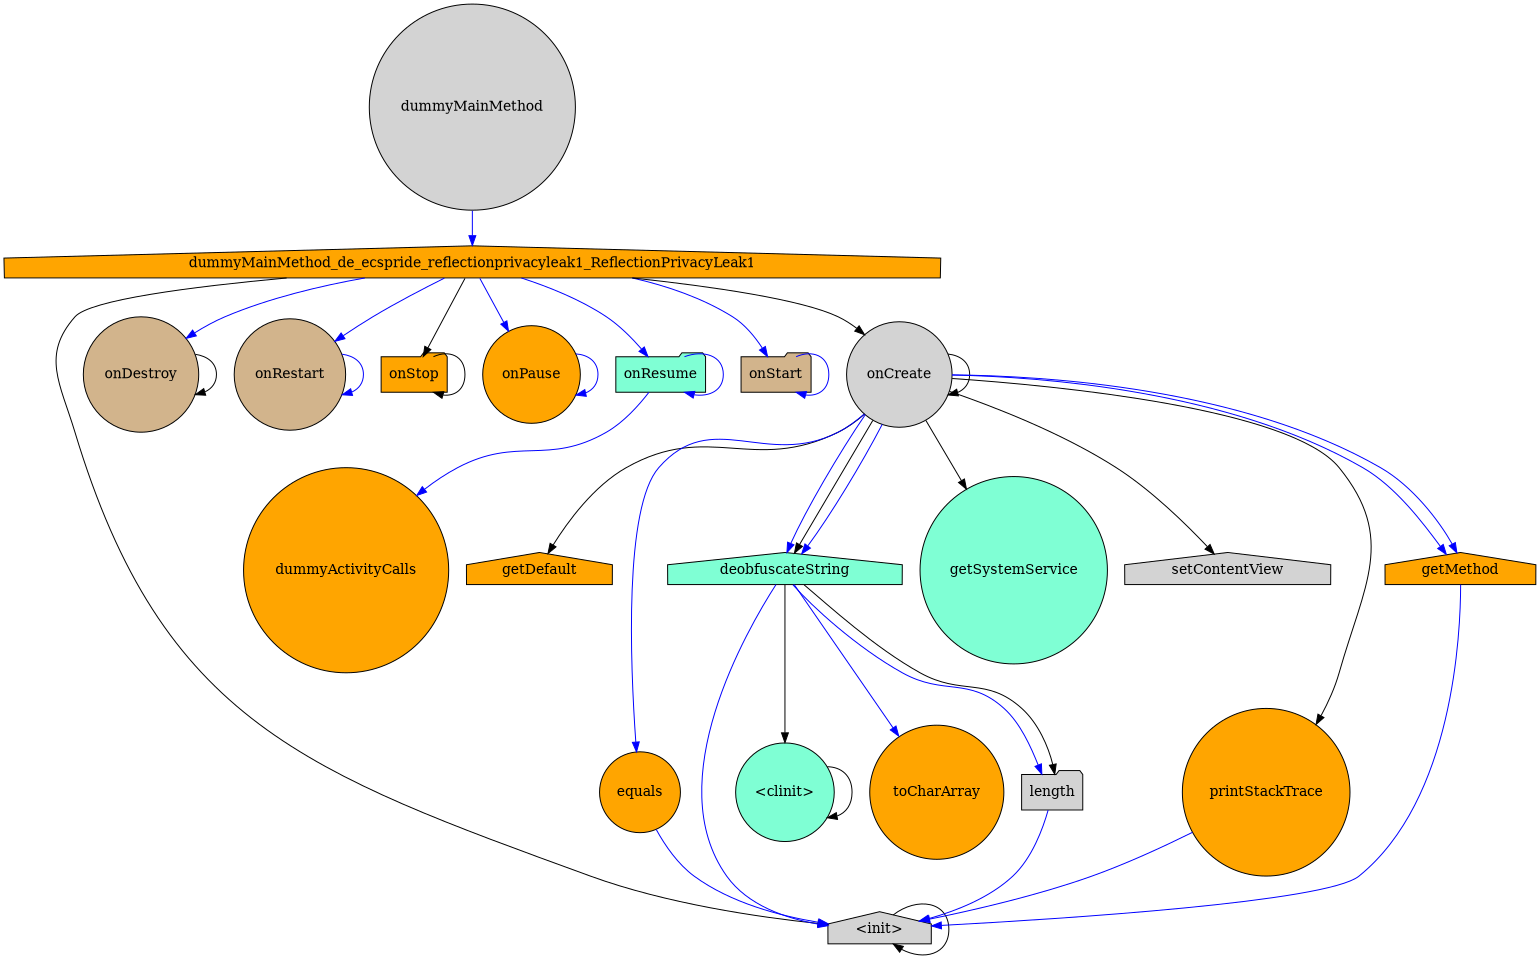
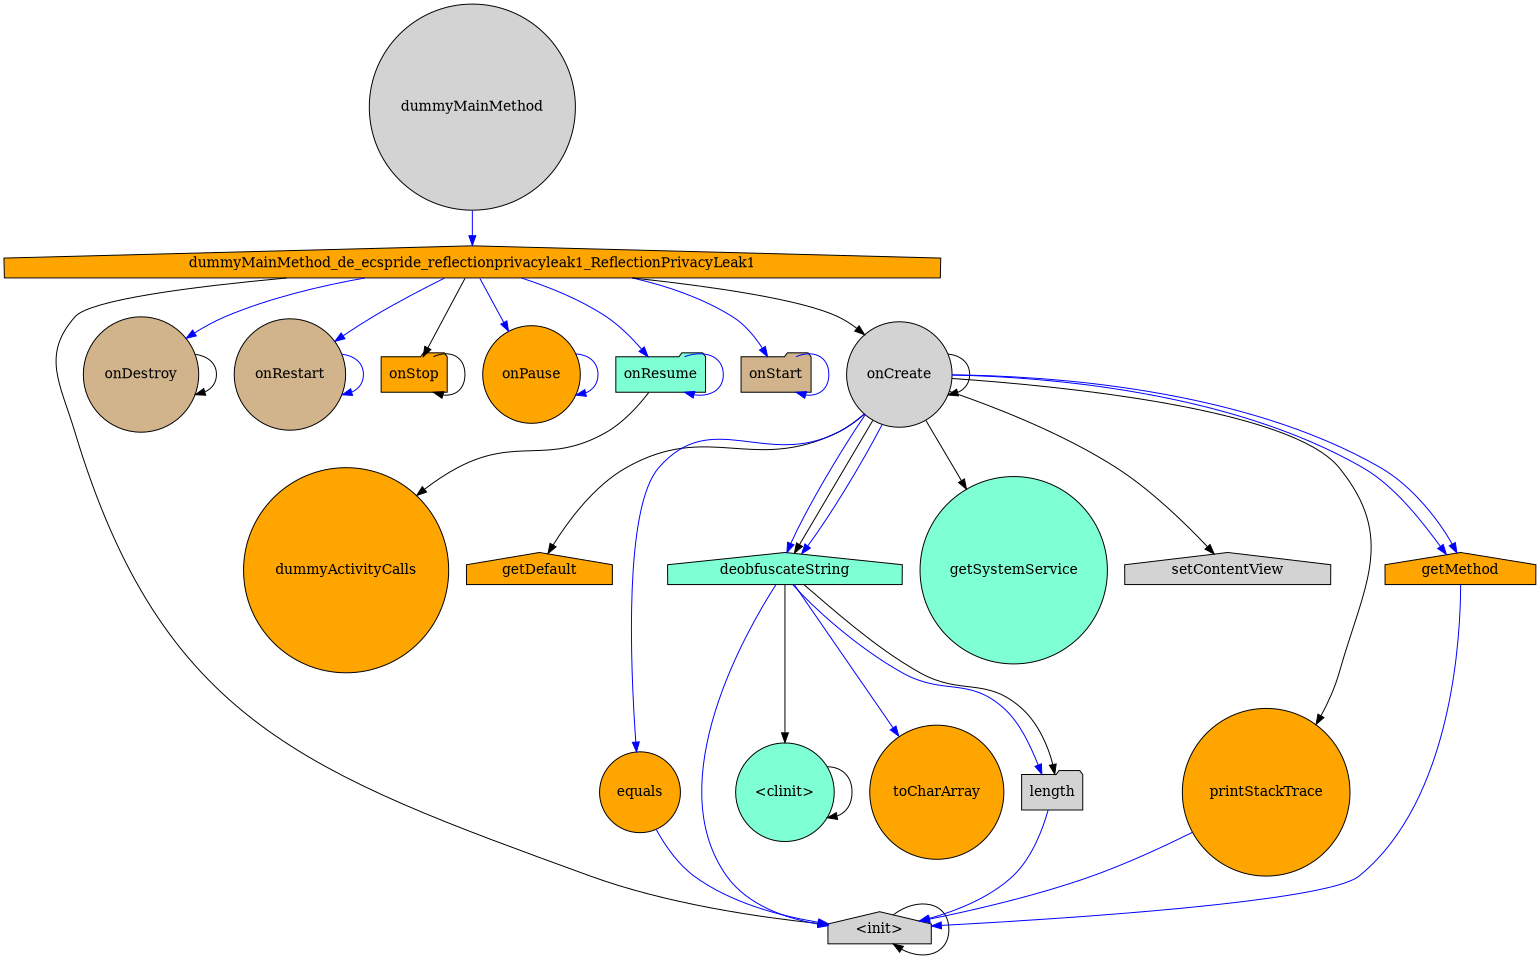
edge "onResume" -> "dummyActivityCalls": color blue -> black
